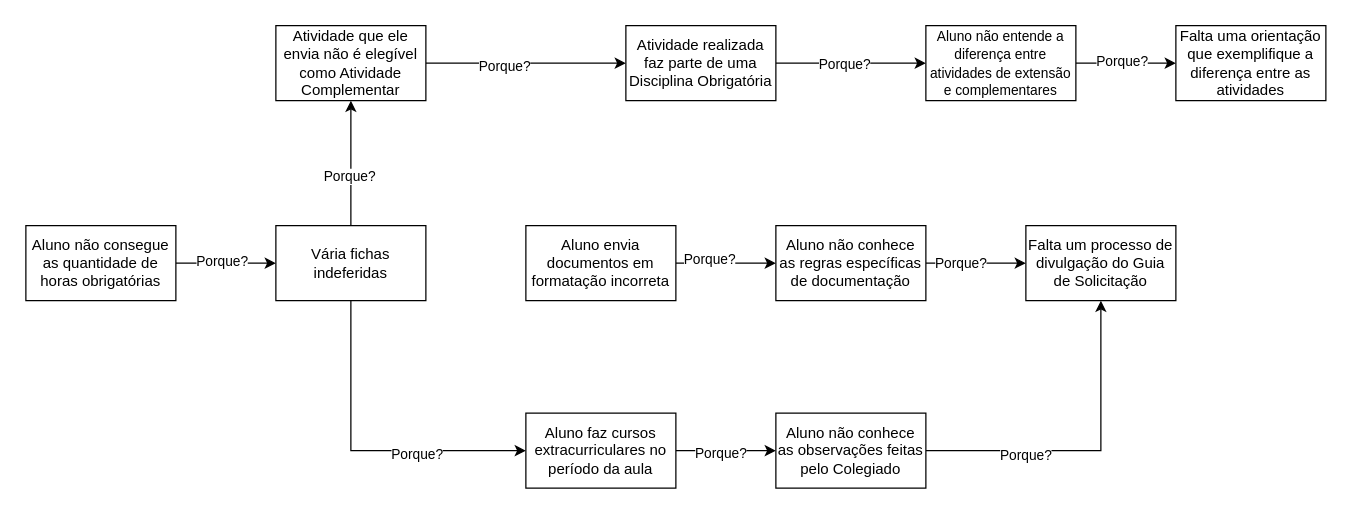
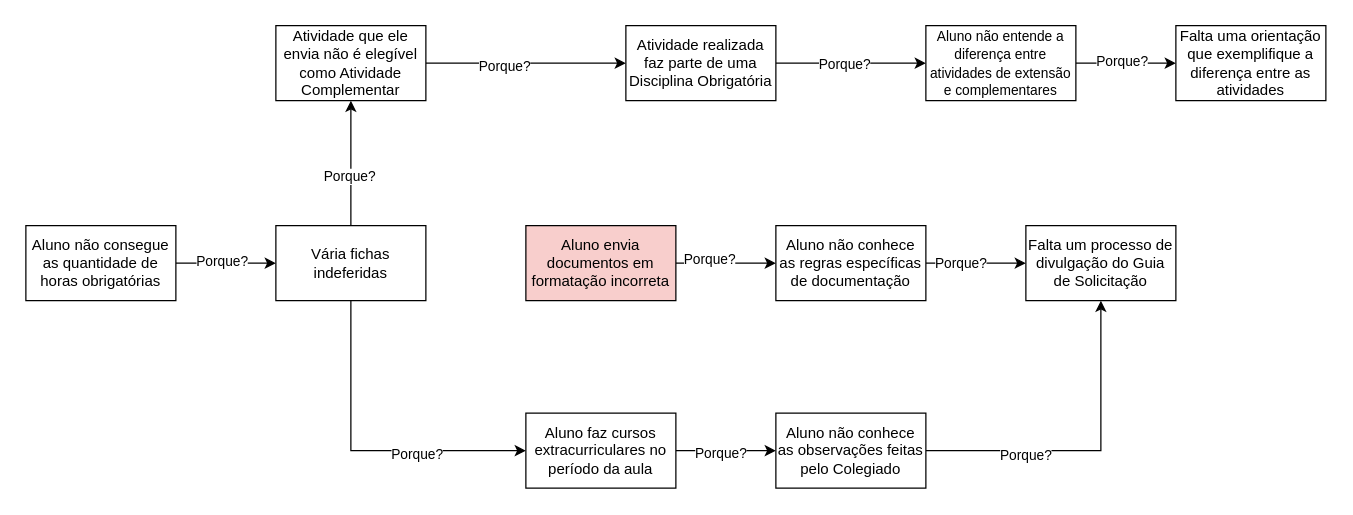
node "Aluno envia documentos em formatação incorreta": fillcolor #ffffff -> #f8cecc
